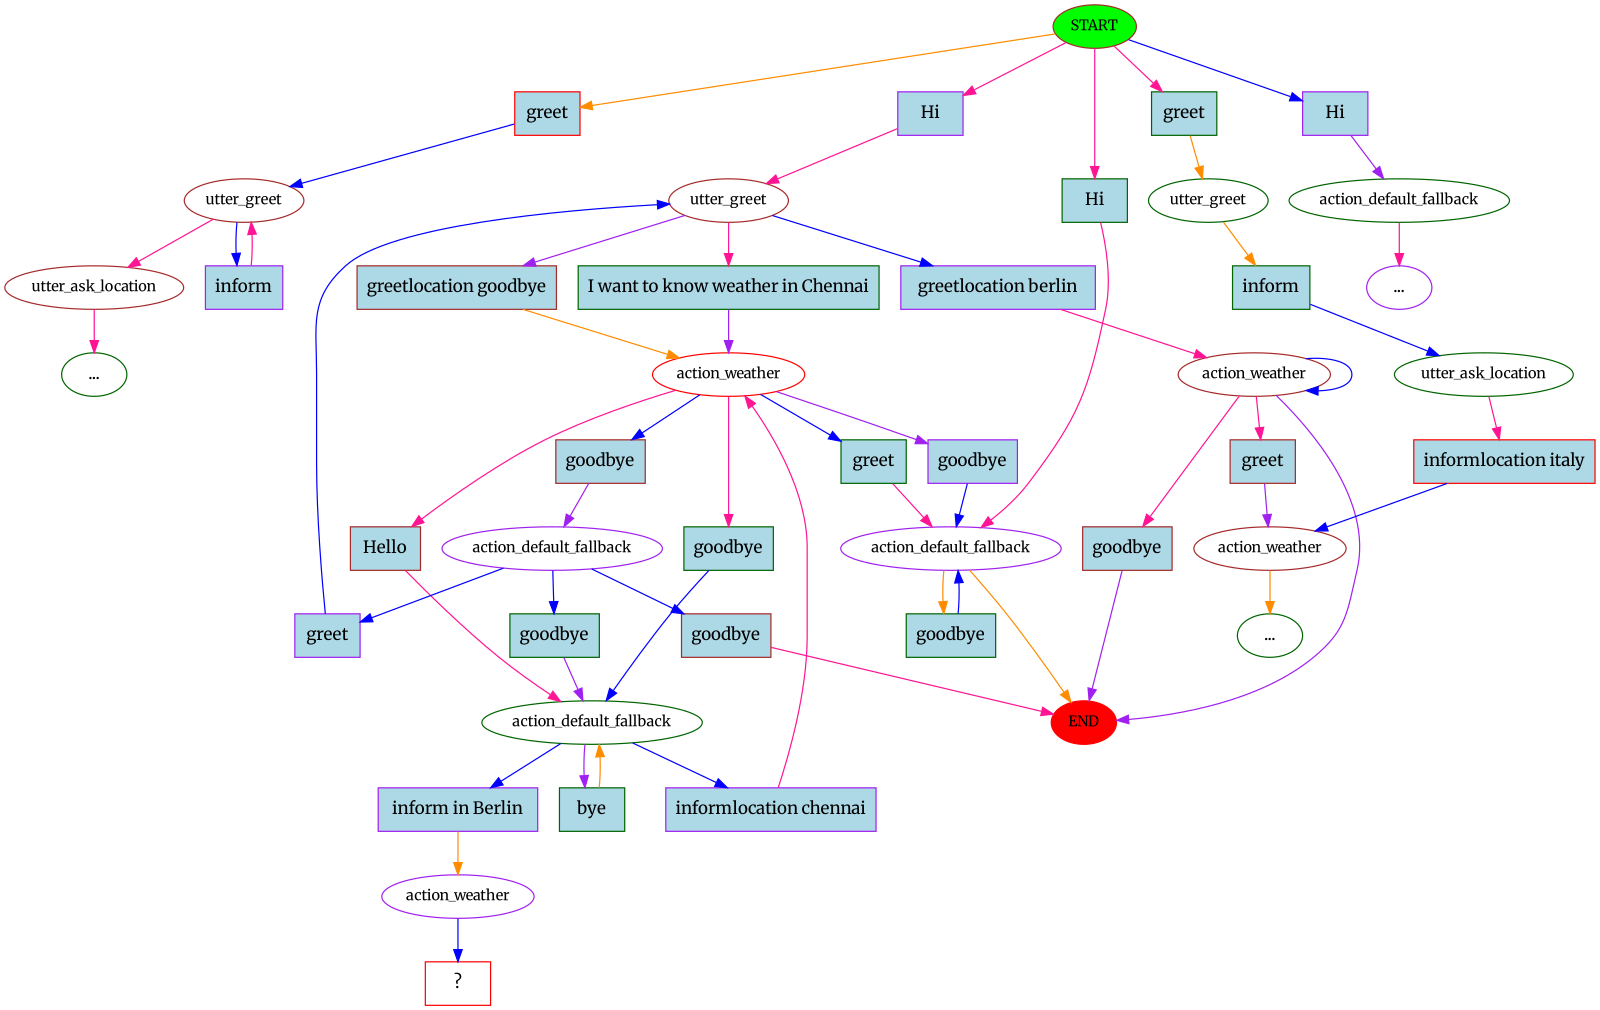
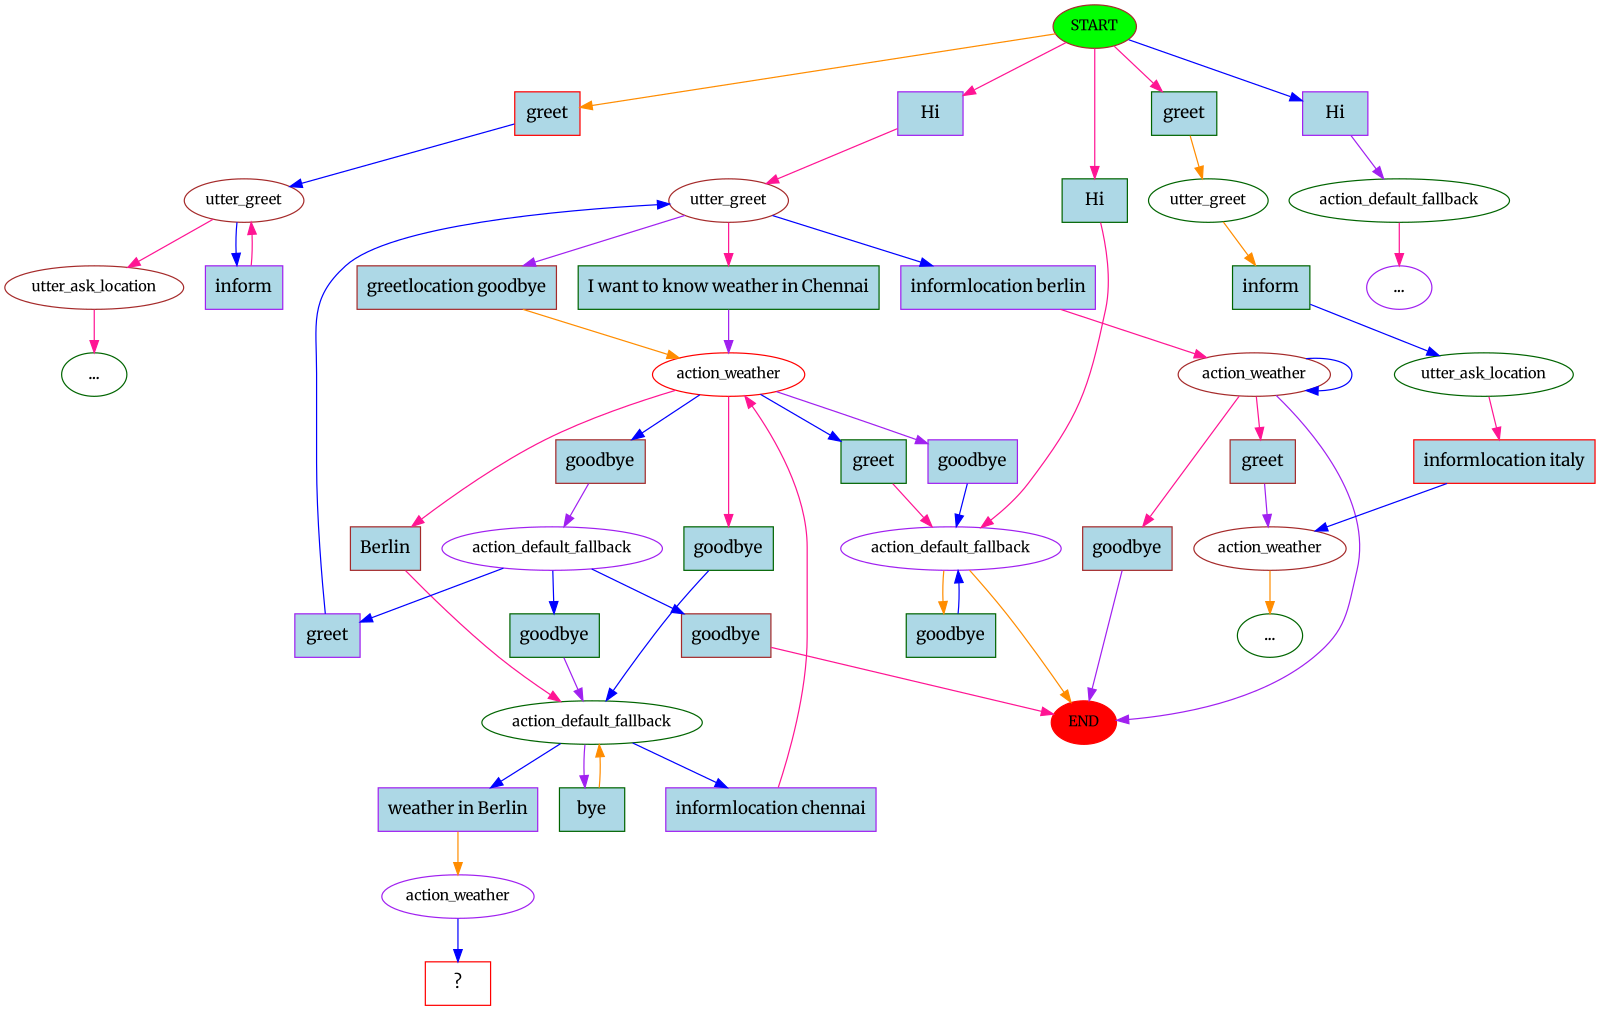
node "greetlocation berlin": label "greetlocation berlin" -> "informlocation berlin"
node "Hello": label "Hello" -> "Berlin"
node "inform in Berlin": label "inform in Berlin" -> "weather in Berlin"
